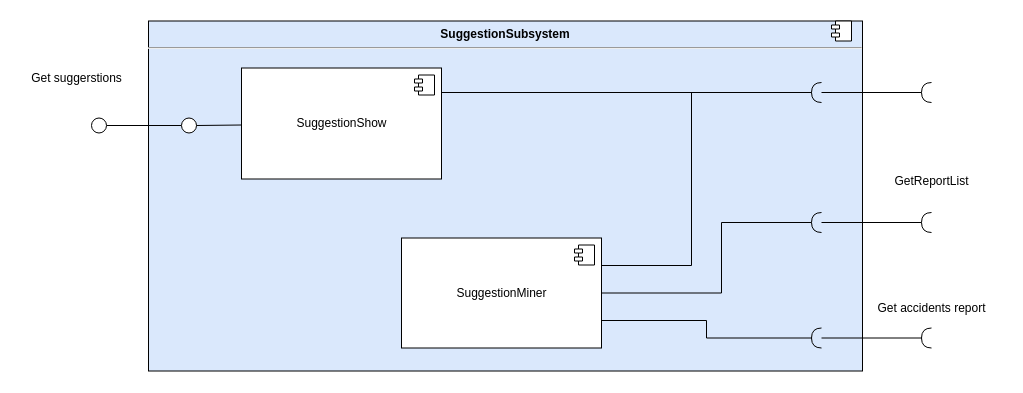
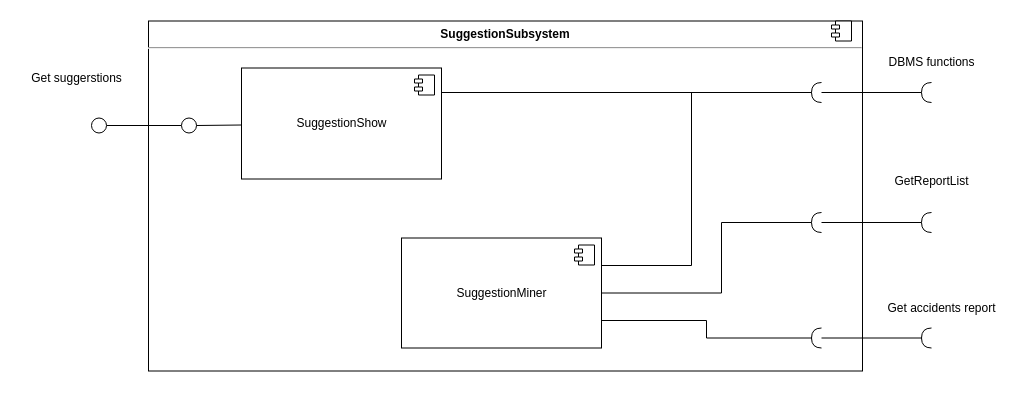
node "DBMS functions": added
node "SuggestionSubsystem": fillcolor #dae8fc -> #ffffff
node "Get accidents report": moved (932, 308) -> (942, 308)
